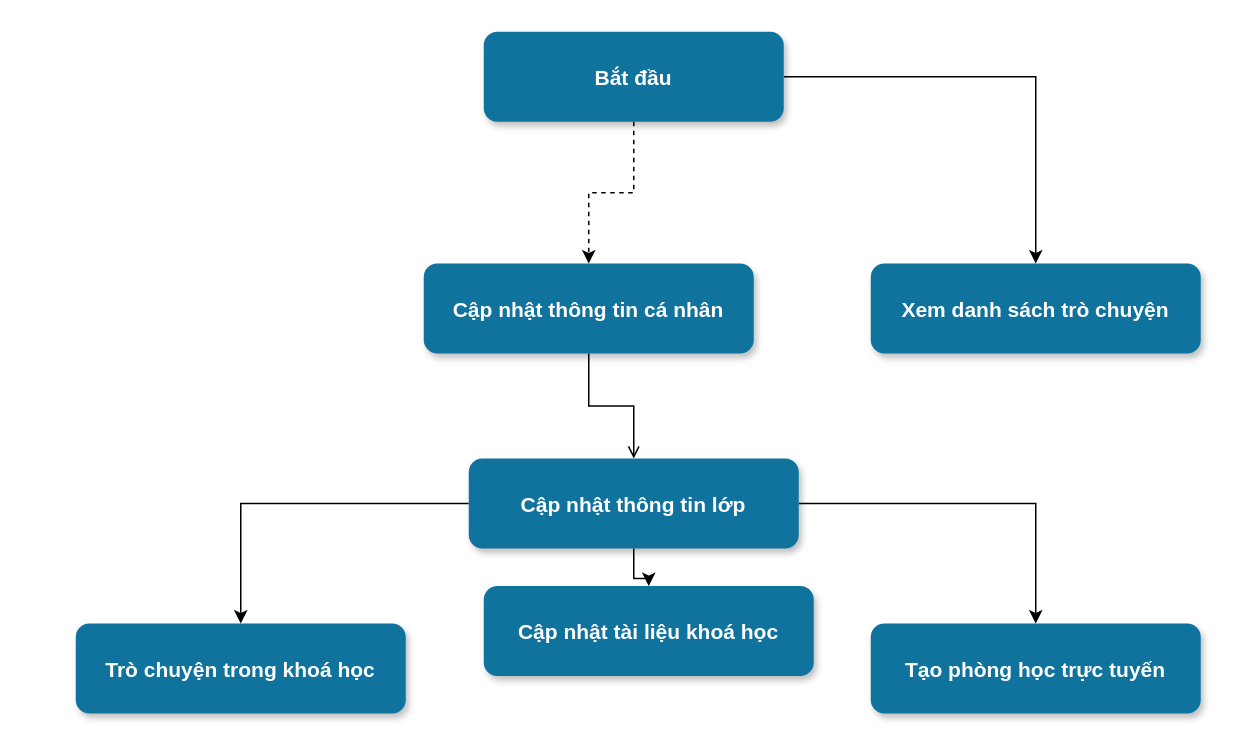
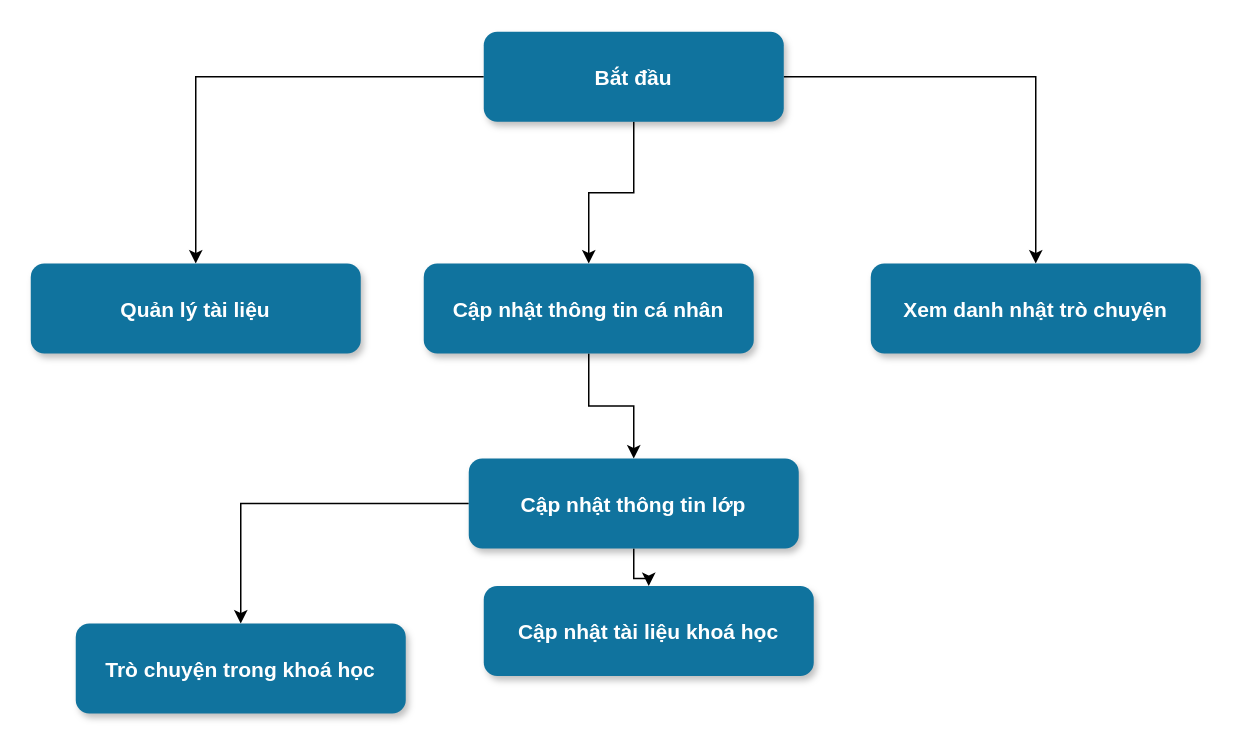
edge "Bắt đầu" -> "Quản lý tài liệu": added
edge "Bắt đầu" -> "Cập nhật thông tin cá nhân": style dashed -> solid
node "Quản lý tài liệu": added
node "Xem danh sách trò chuyện": label "Xem danh sách trò chuyện" -> "Xem danh nhật trò chuyện"
edge "Cập nhật thông tin cá nhân" -> "Cập nhật thông tin lớp": arrowhead open -> classic
edge "Cập nhật thông tin lớp" -> "Tạo phòng học trực tuyến": removed
node "Tạo phòng học trực tuyến": removed
